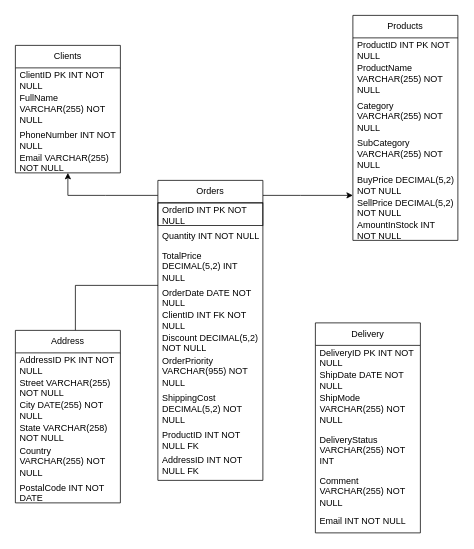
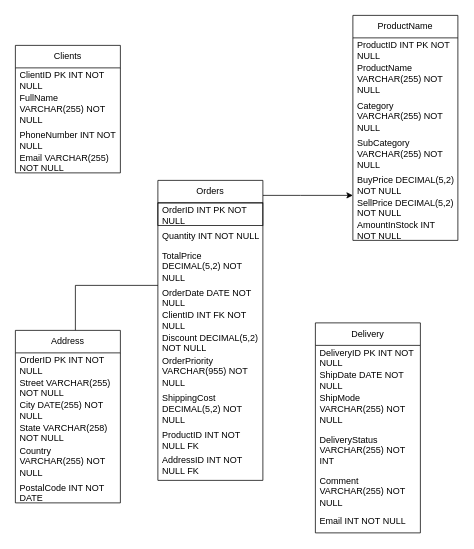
node "Products": label "Products" -> "ProductName"
edge "Orders" -> "Clients": removed
node "TotalPrice DECIMAL(5,2) INT NULL": label "TotalPrice DECIMAL(5,2) INT NULL" -> "TotalPrice DECIMAL(5,2) NOT NULL"
node "AddressID PK INT NOT NULL": label "AddressID PK INT NOT NULL" -> "OrderID PK INT NOT NULL"
